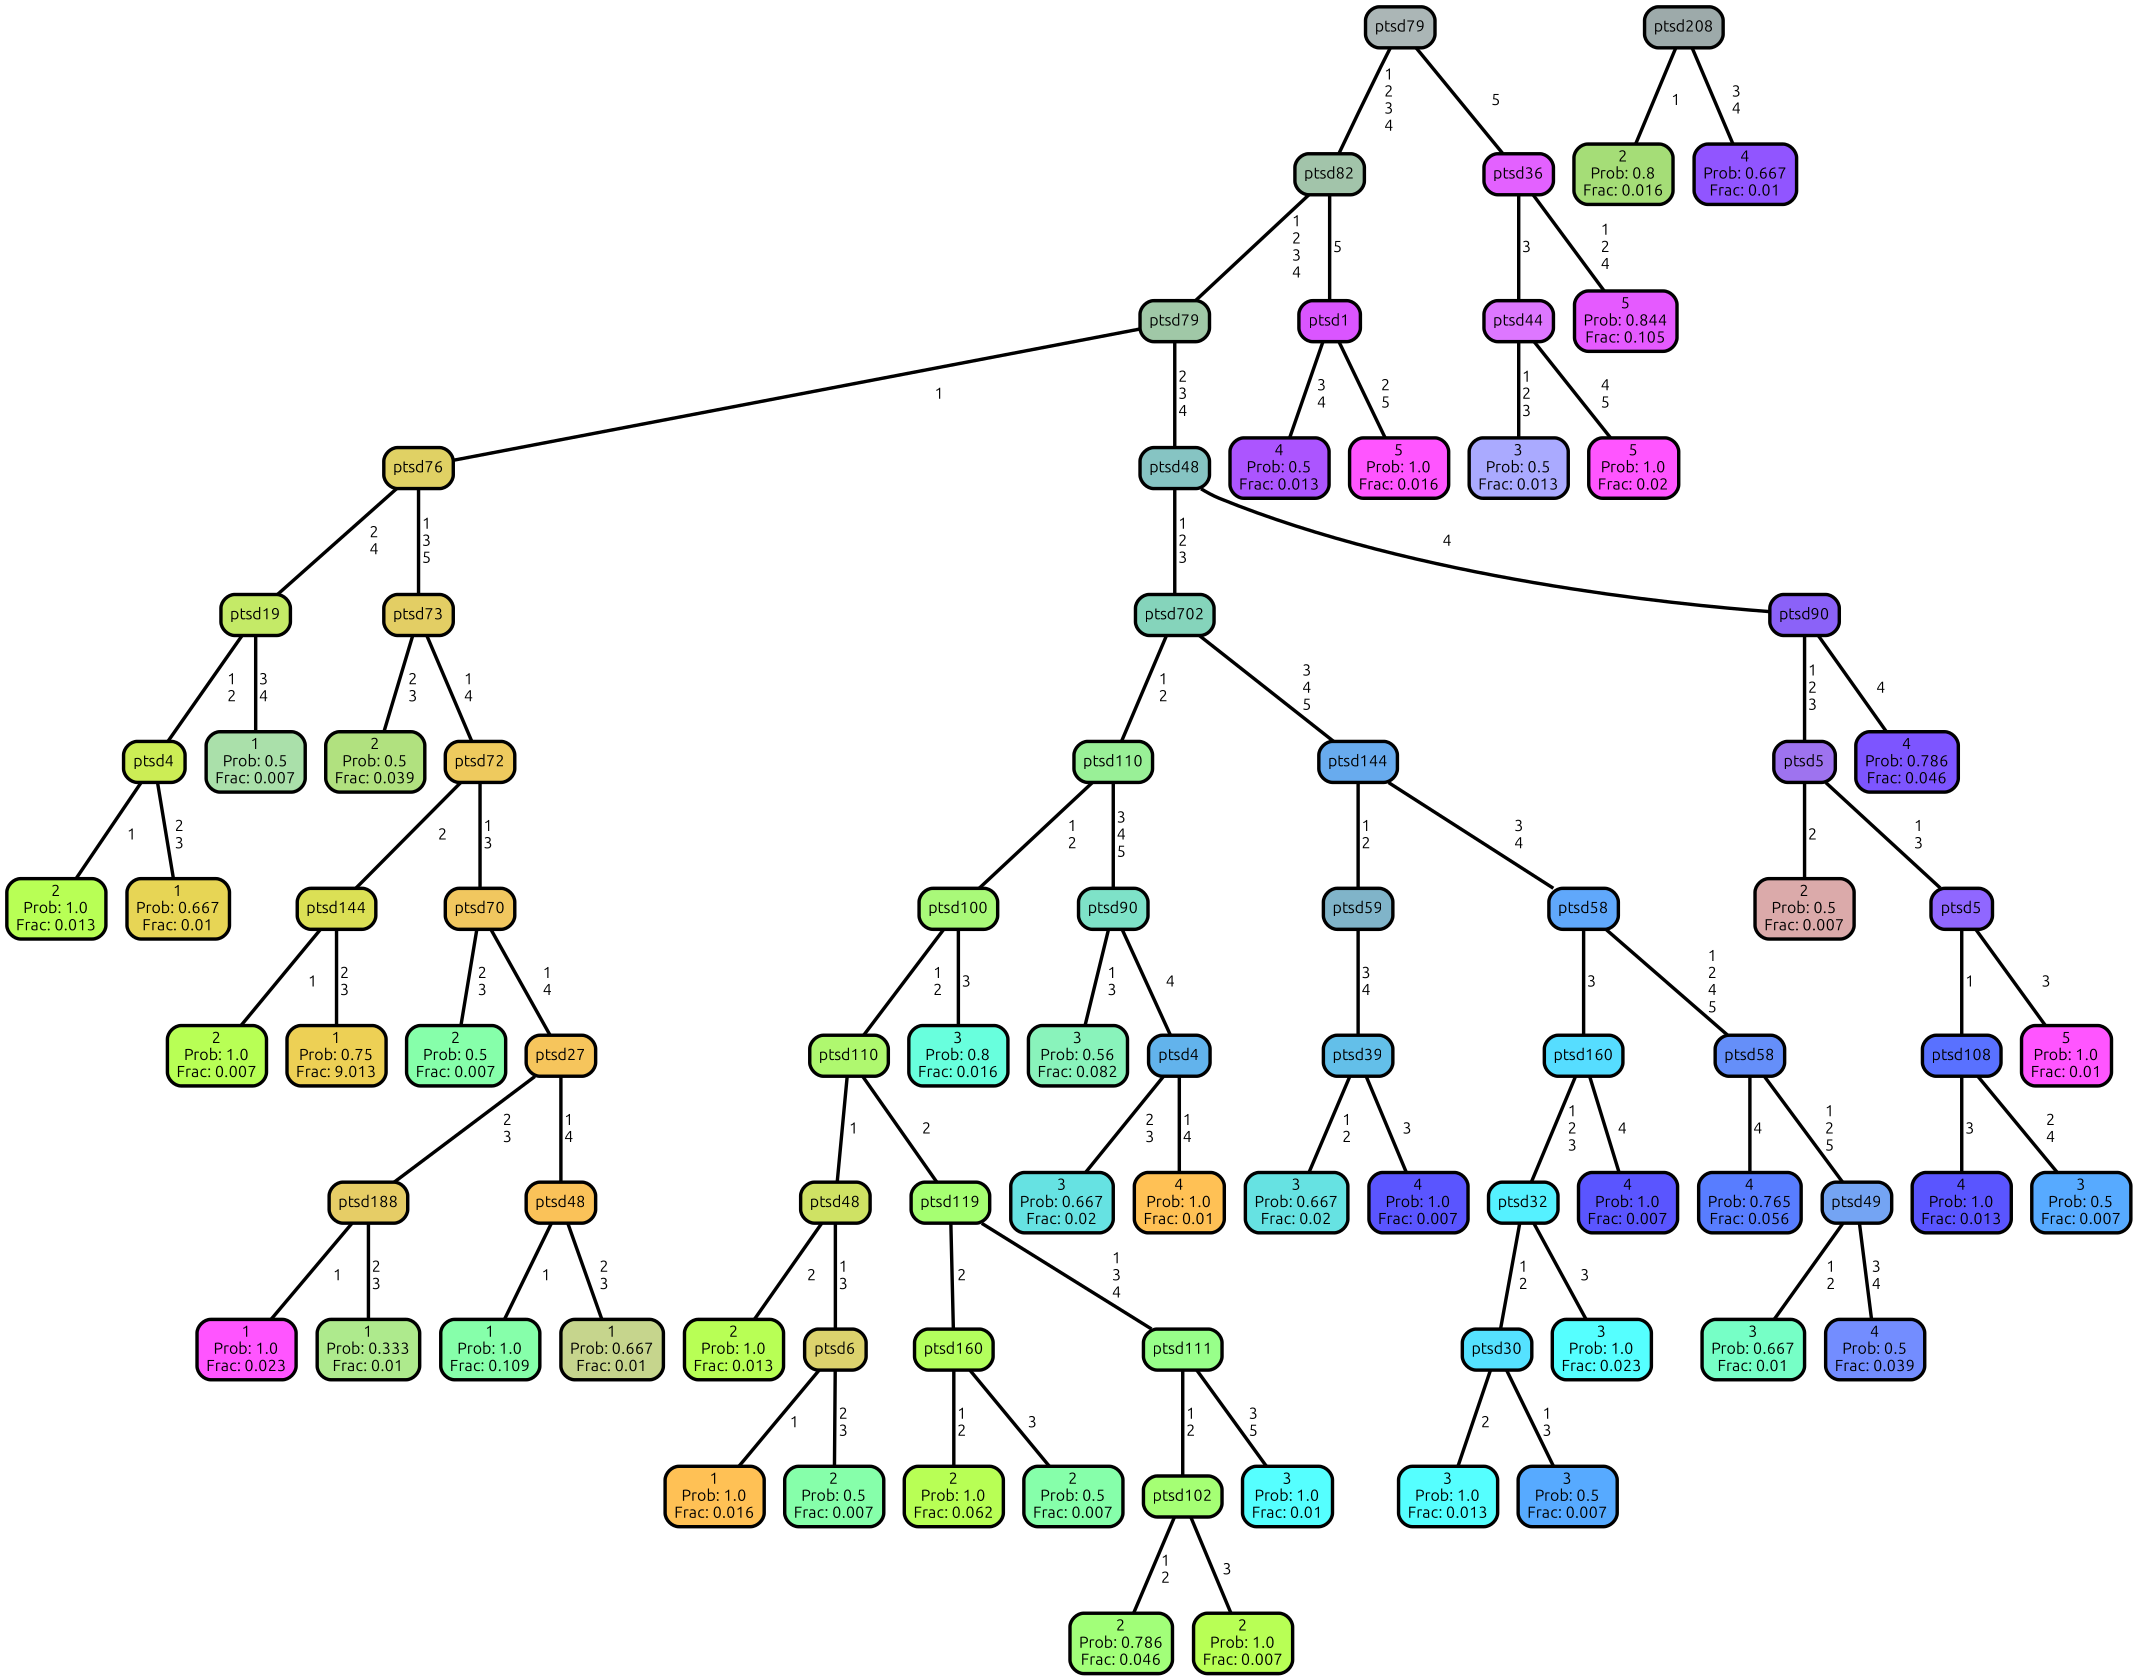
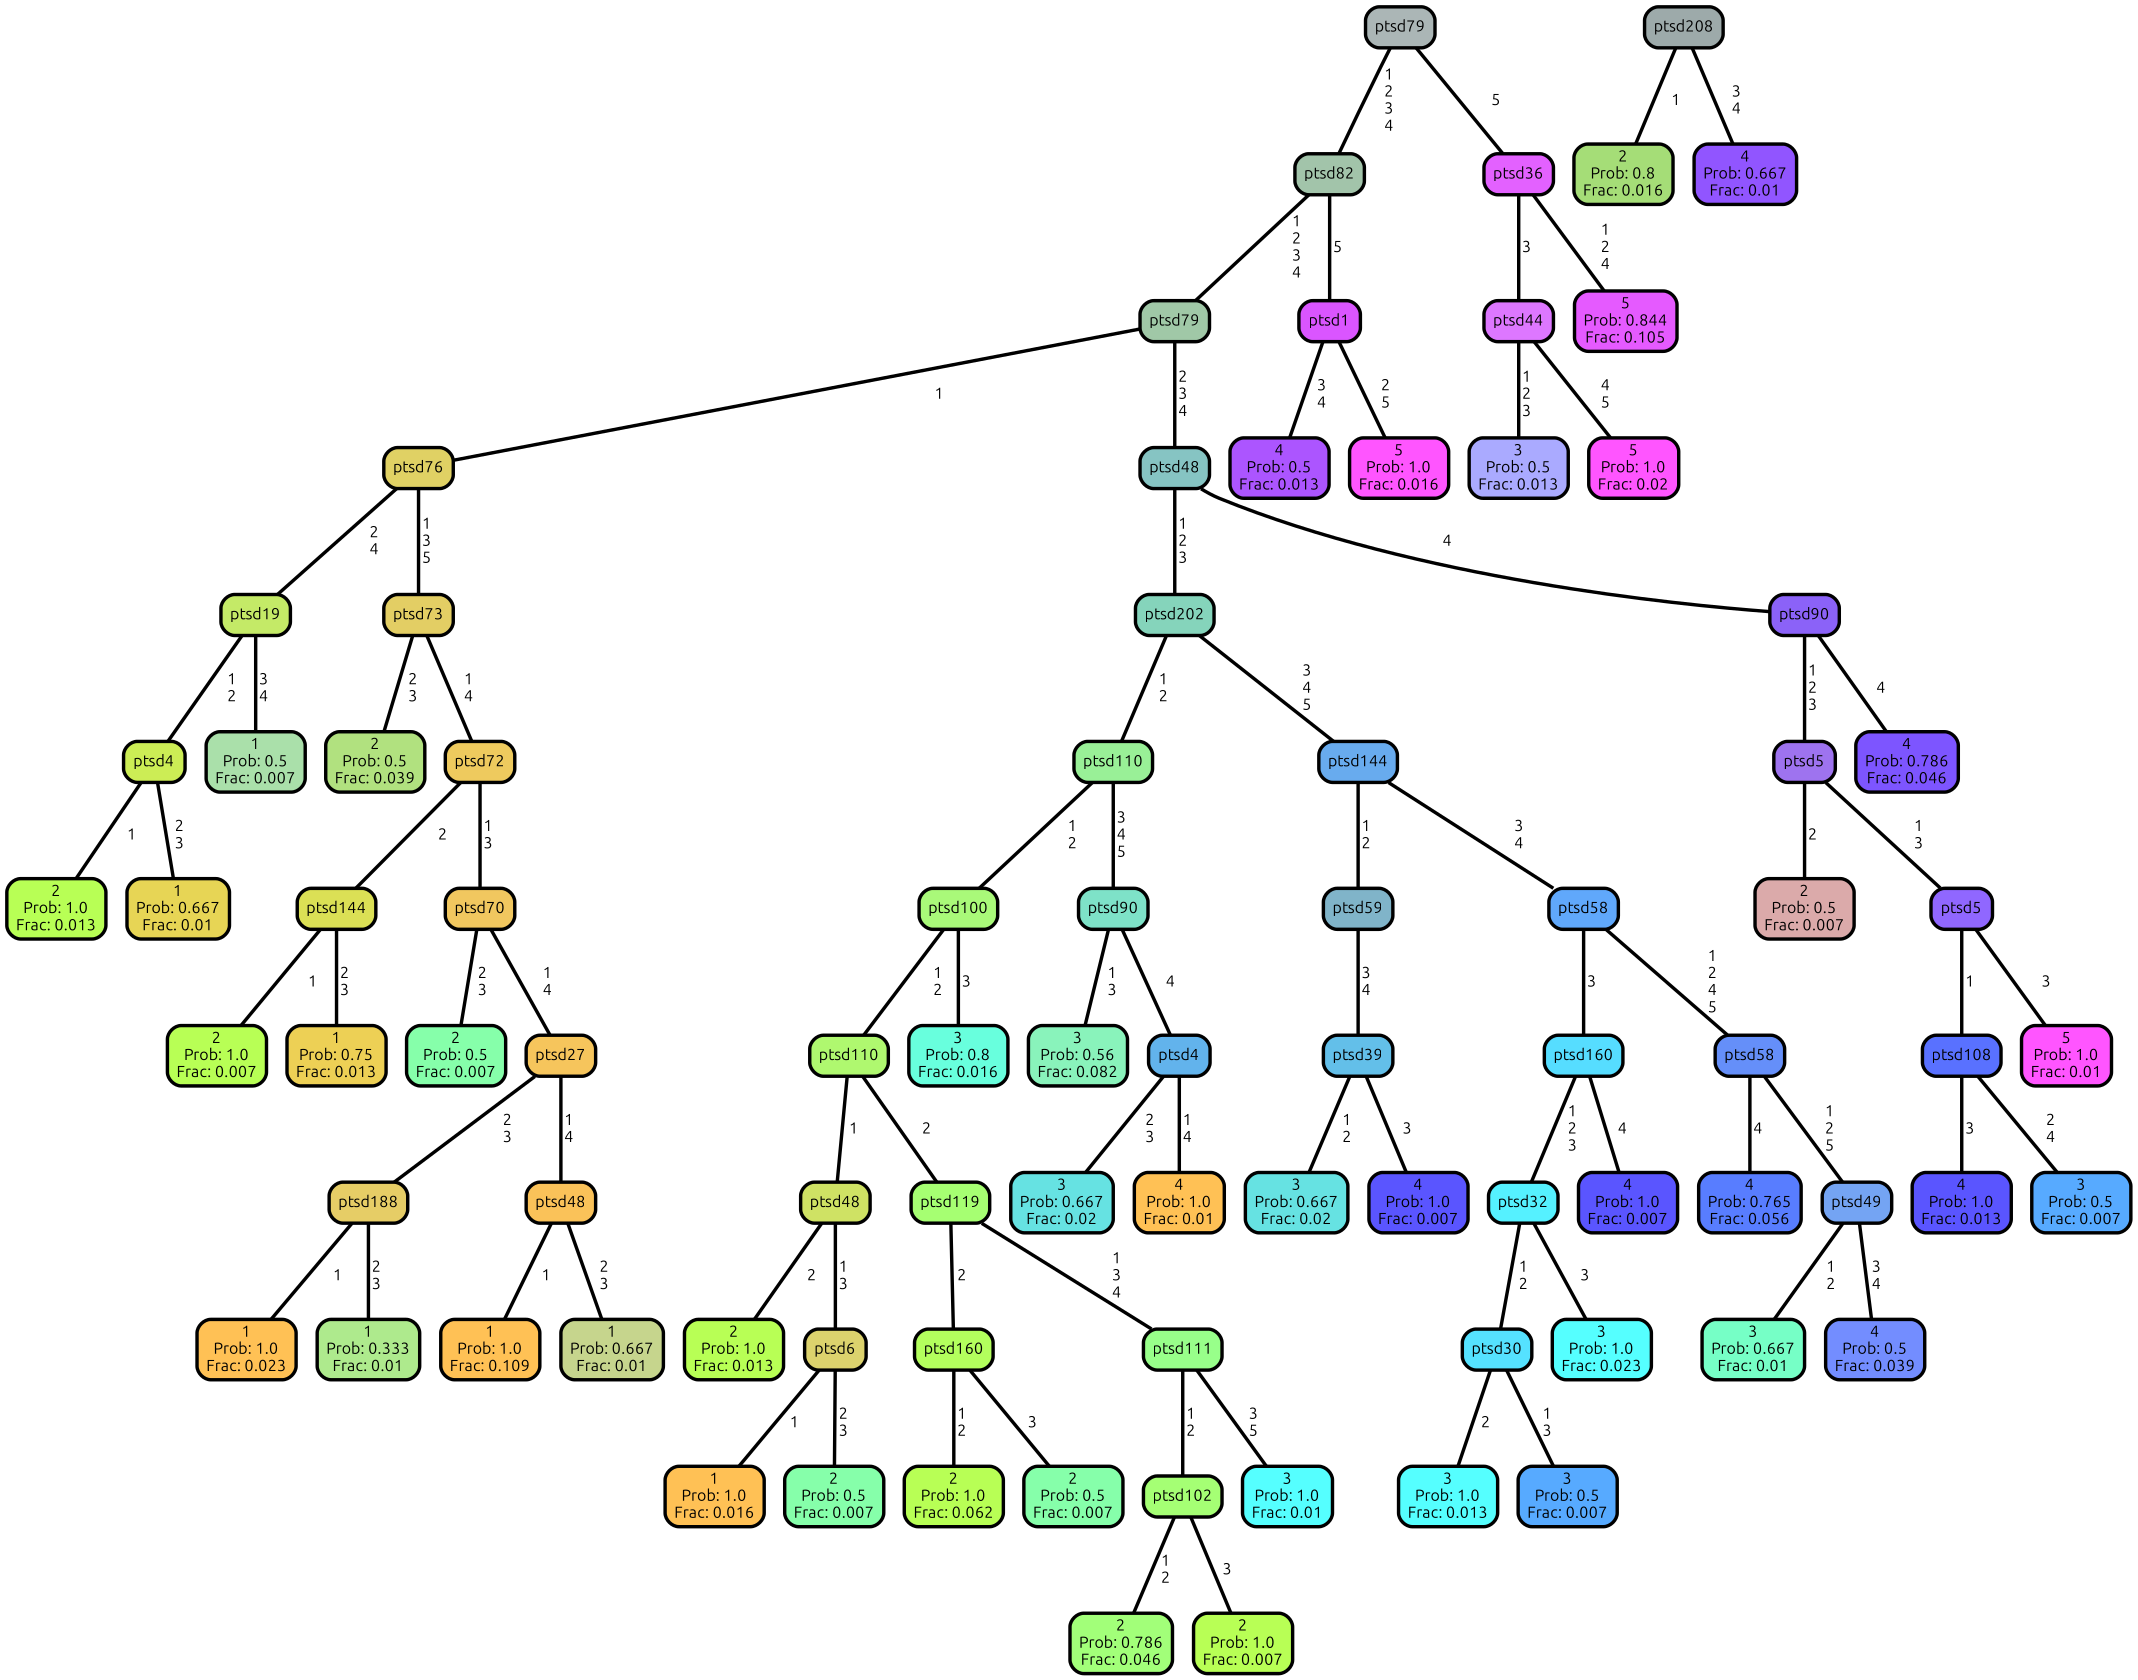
node "ptsd702": label "ptsd702" -> "ptsd202"
node "1 Prob: 0.75 Frac: 9.013": label "1 Prob: 0.75 Frac: 9.013" -> "1 Prob: 0.75 Frac: 0.013"
node "1 Prob: 1.0 Frac: 0.023": fillcolor #ff55ff -> #ffc155
node "1 Prob: 1.0 Frac: 0.109": fillcolor #86ffaa -> #ffc155
